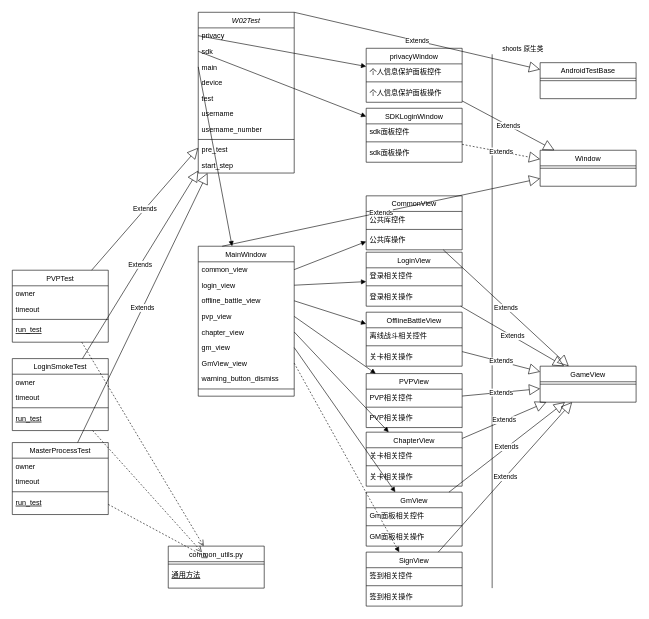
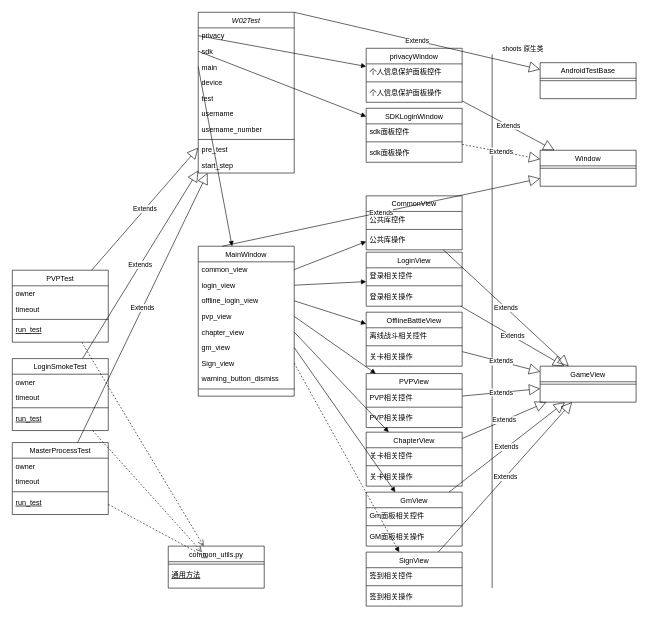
node "offline_battle_view": label "offline_battle_view" -> "offline_login_view"
node "GmView_view": label "GmView_view" -> "Sign_view"
